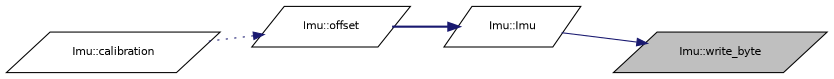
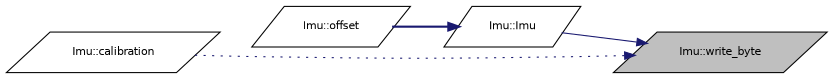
edge "Imu::calibration" -> "Imu::offset": now "Imu::calibration" -> "Imu::write_byte"
